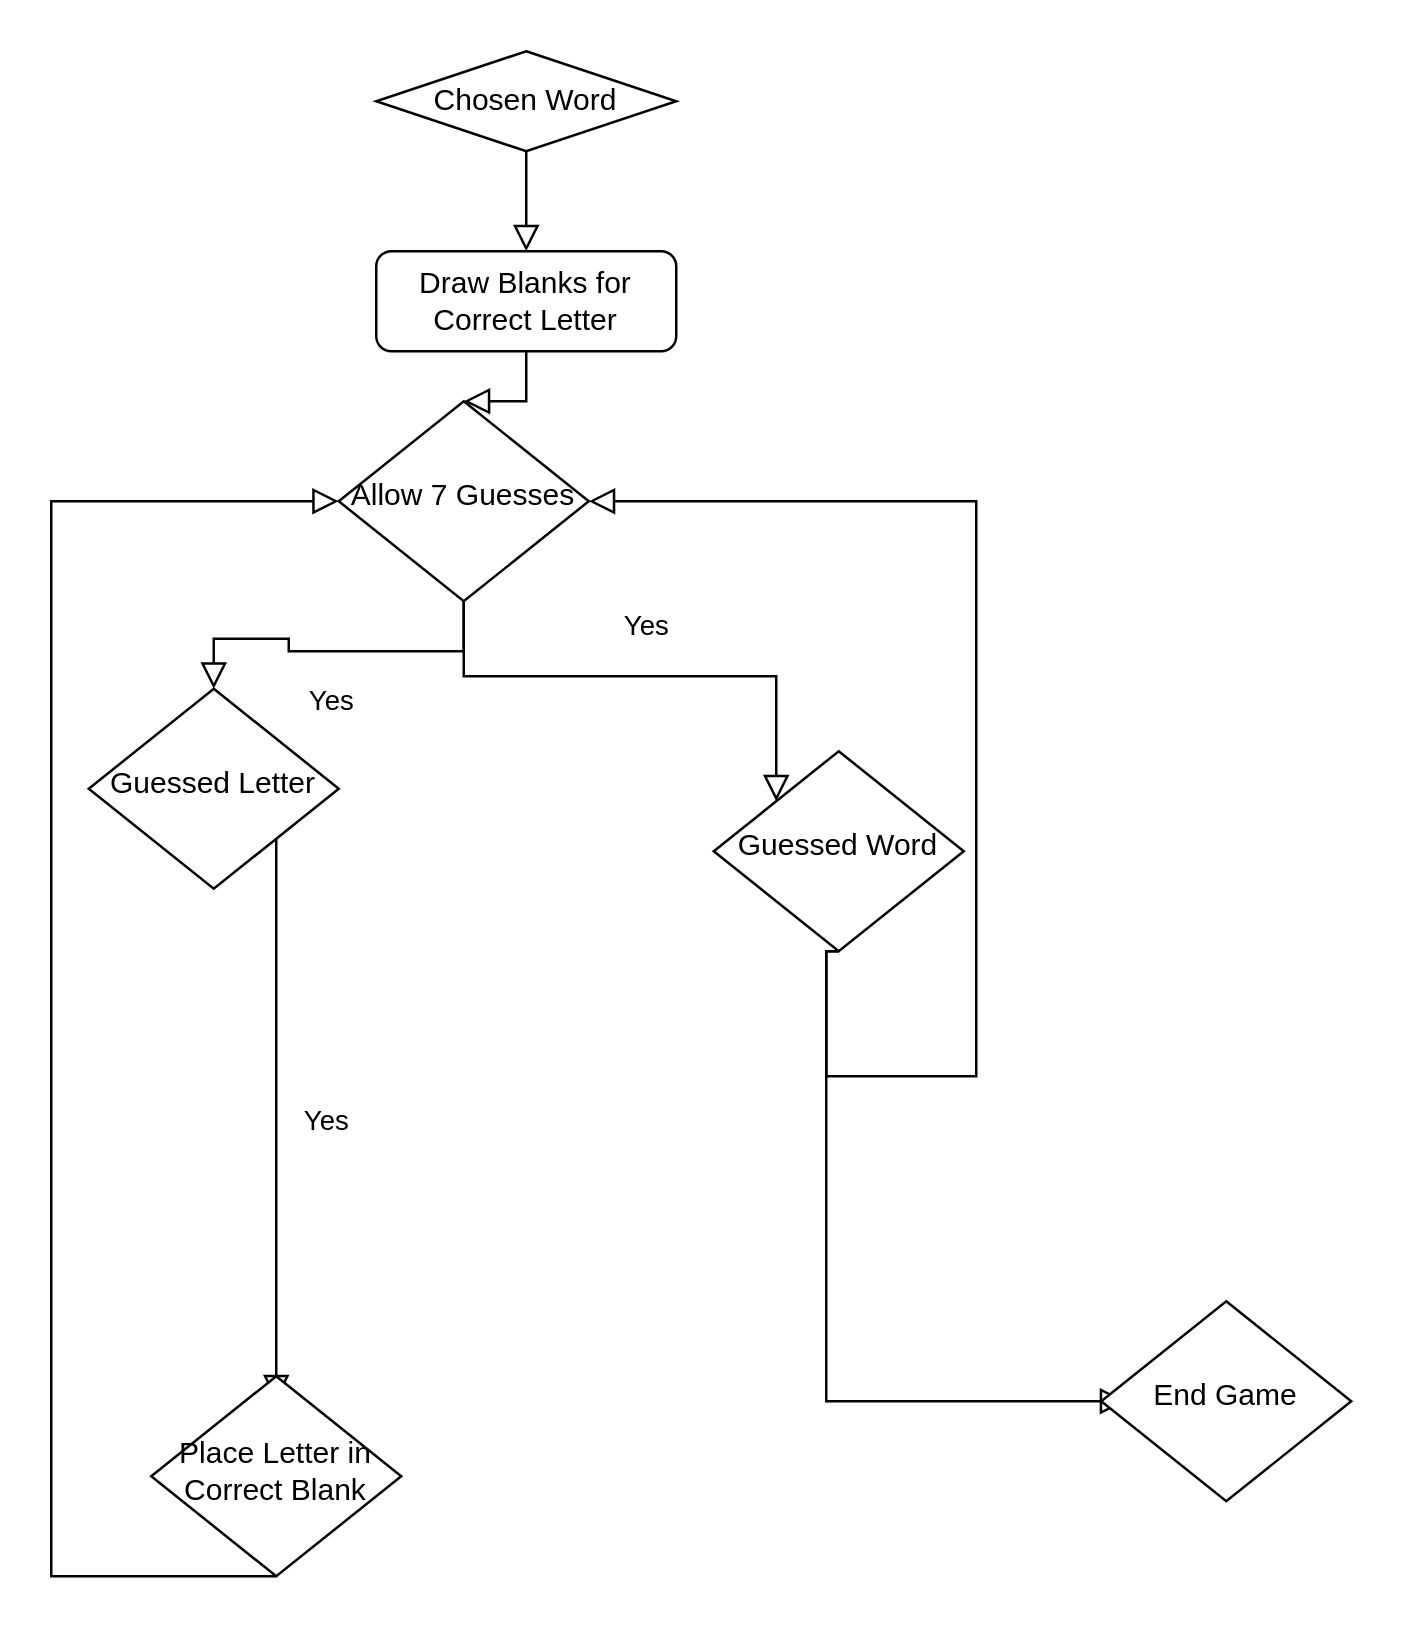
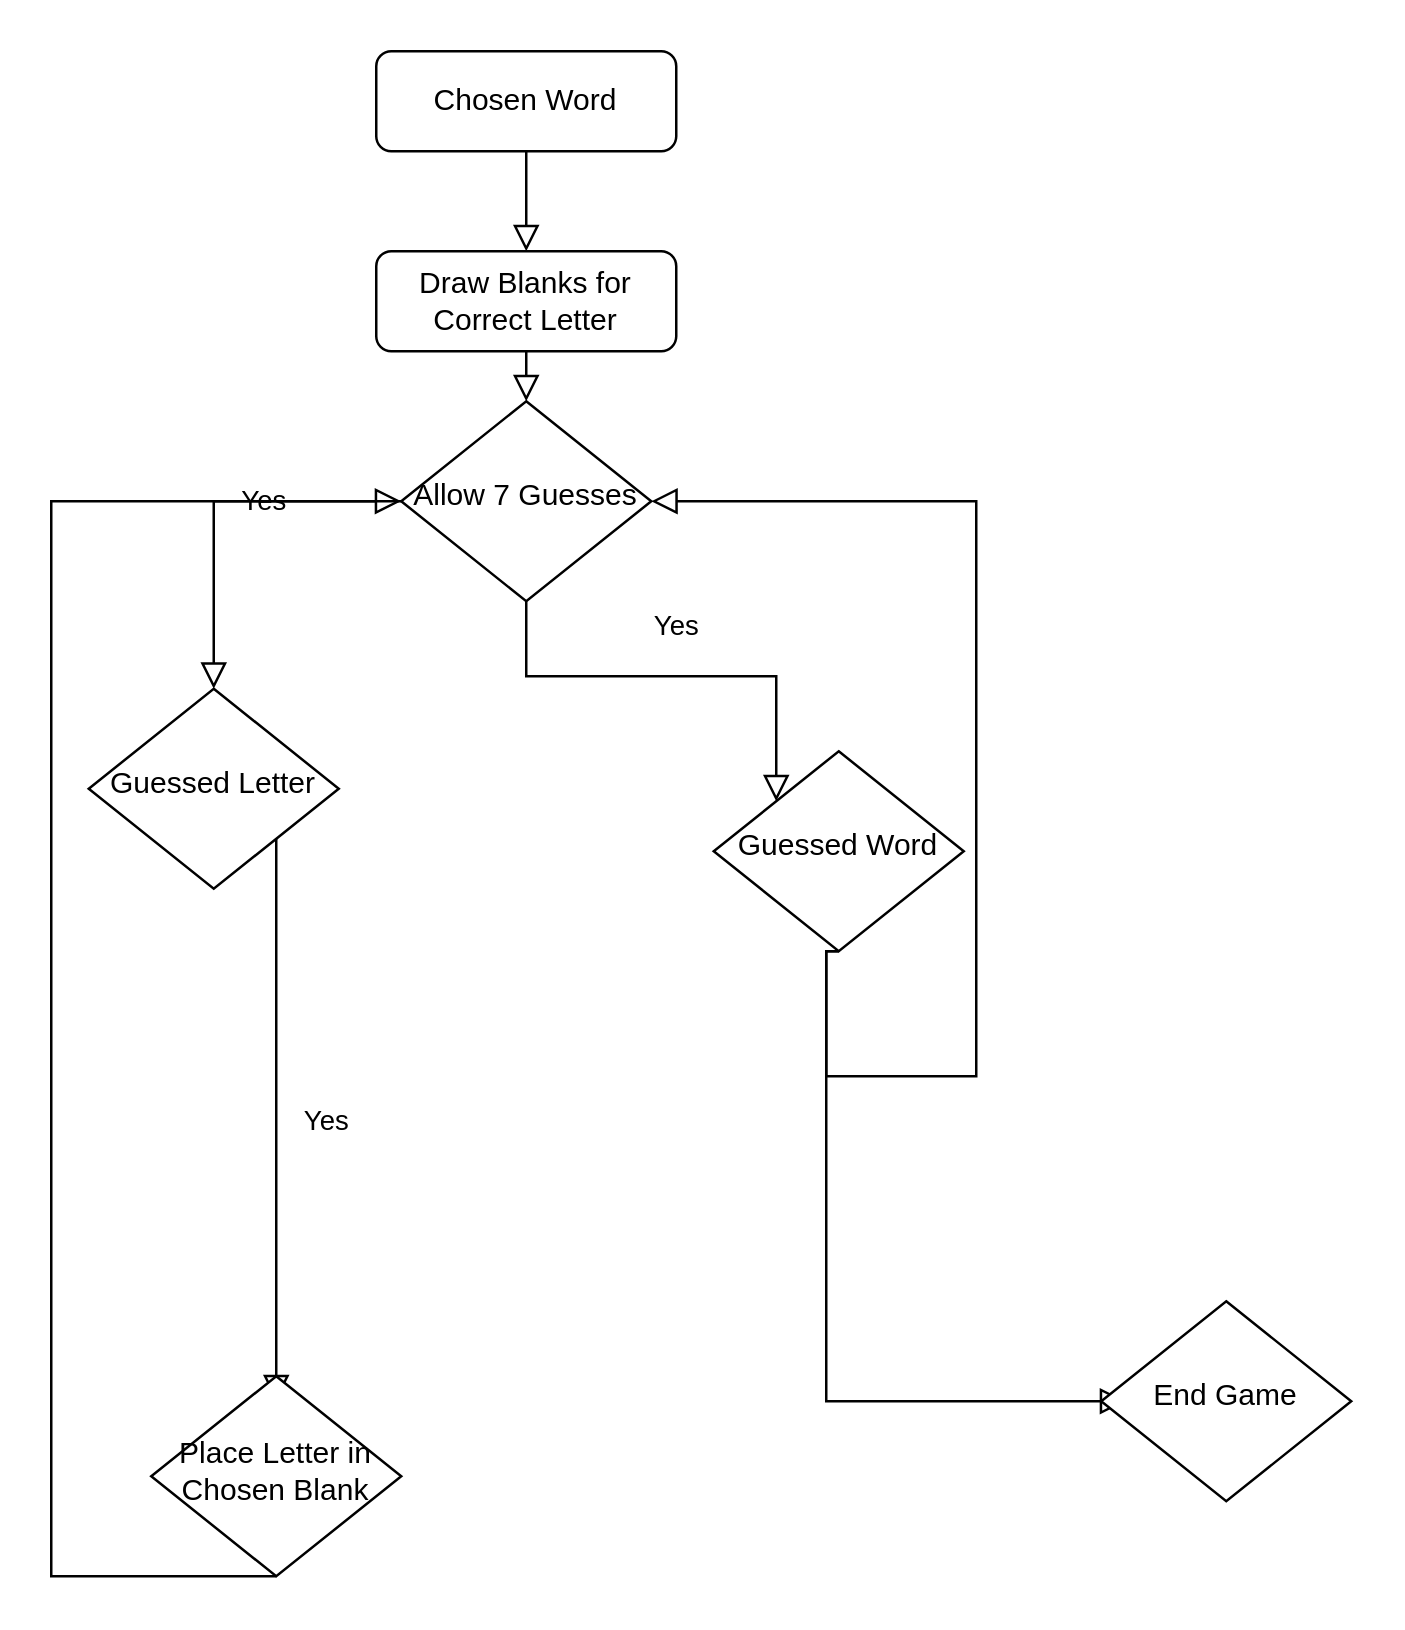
node "Chosen Word": shape diamond -> rounded rectangle
node "Allow 7 Guesses": moved (464, 501) -> (526, 501)
node "Place Letter in Correct Blank": label "Place Letter in Correct Blank" -> "Place Letter in Chosen Blank"
